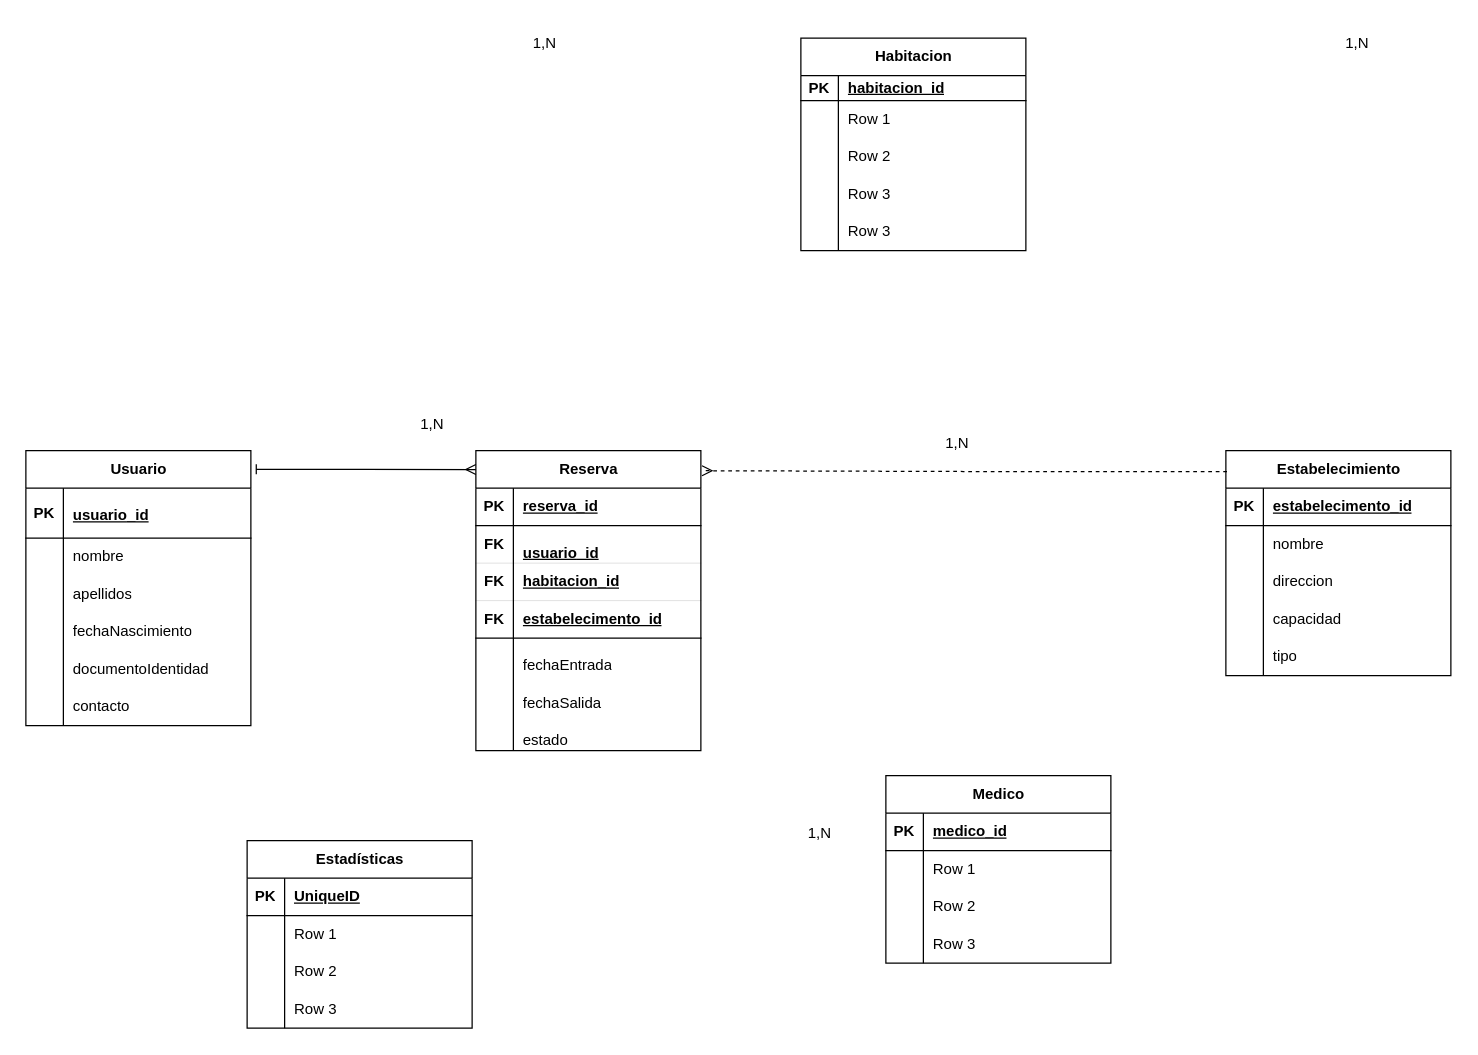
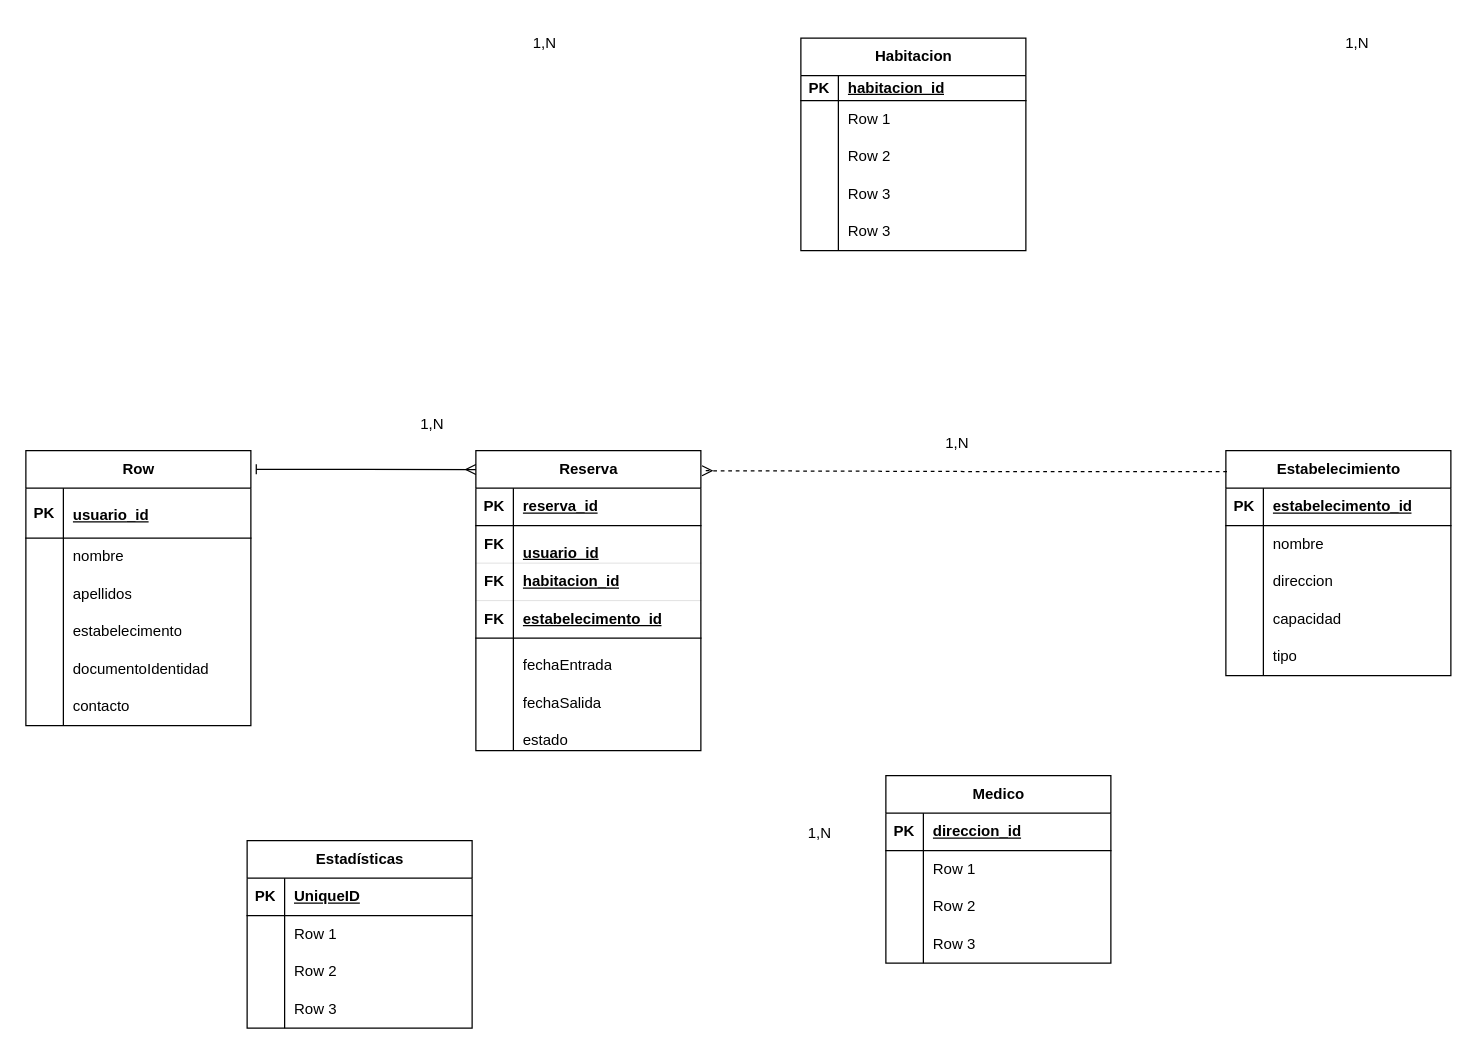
node "Usuario": label "Usuario" -> "Row"
node "fechaNascimiento": label "fechaNascimiento" -> "estabelecimento"
node "medico_id": label "medico_id" -> "direccion_id"
